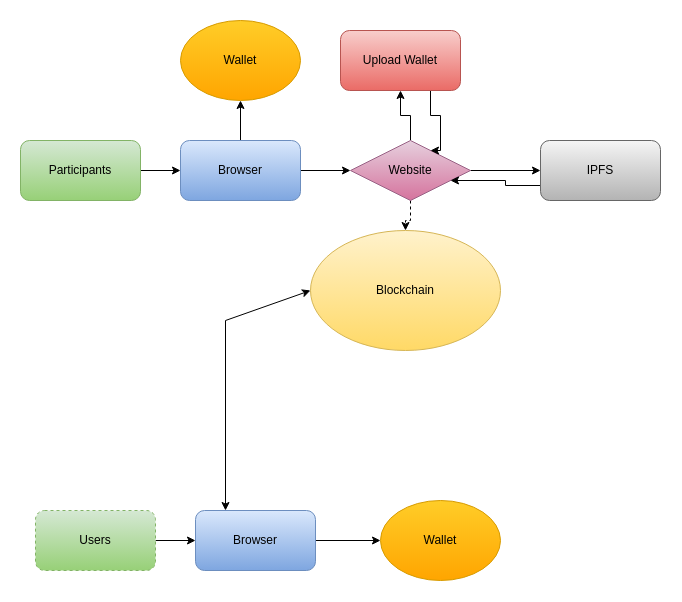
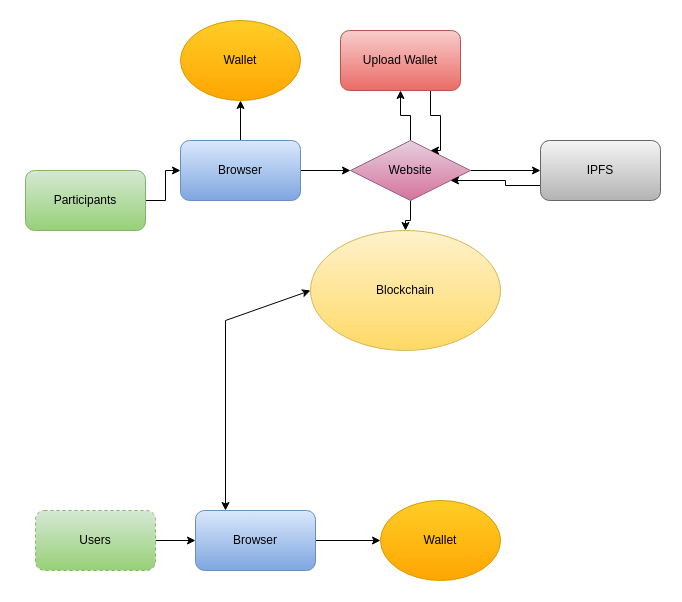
node "Participants": moved (81, 171) -> (86, 201)
edge "Website" -> "Blockchain": style dashed -> solid
